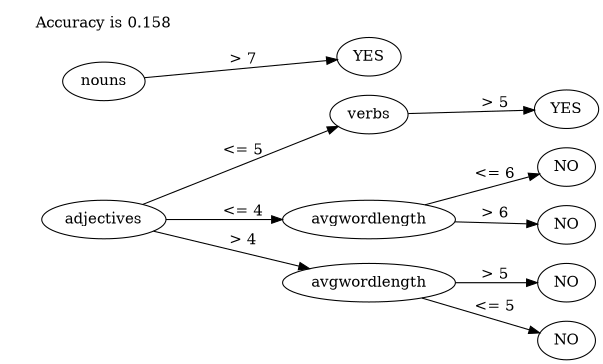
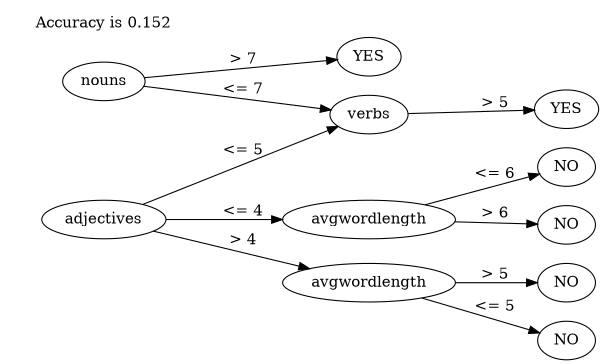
node "Accuracy is 0.158": label "Accuracy is 0.158" -> "Accuracy is 0.152"
edge "nouns" -> "verbs": added, label "<= 7"
